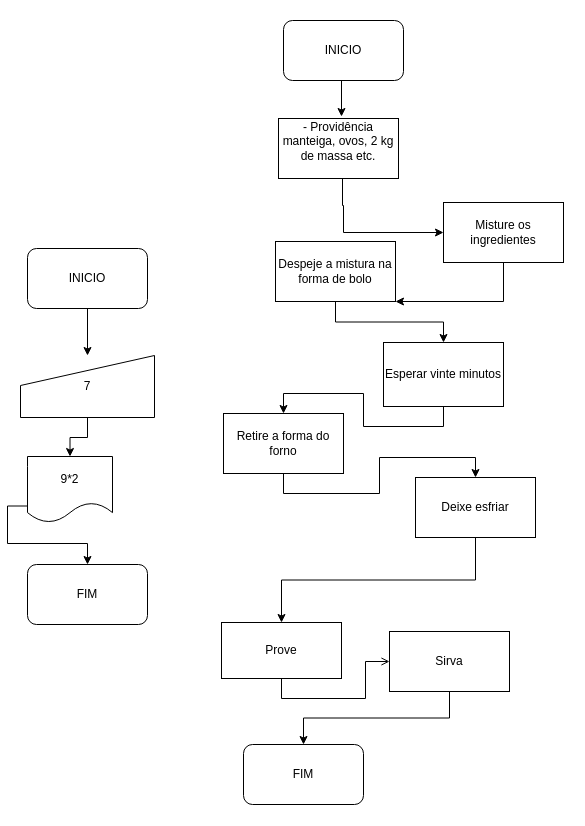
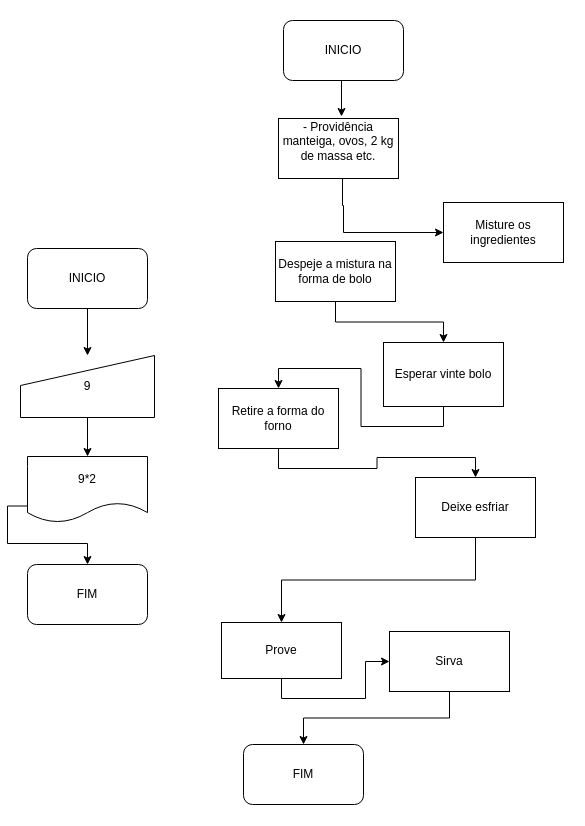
edge "Misture os ingredientes" -> "Despeje a mistura na forma de bolo": removed
node "Esperar vinte minutos": label "Esperar vinte minutos" -> "Esperar vinte bolo"
node "7": label "7" -> "9"
node "Retire a forma do forno": moved (284, 444) -> (279, 419)
node "9*2": size 85x66 -> 120x66
edge "Prove" -> "Sirva": arrowhead open -> classic
